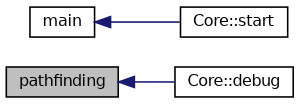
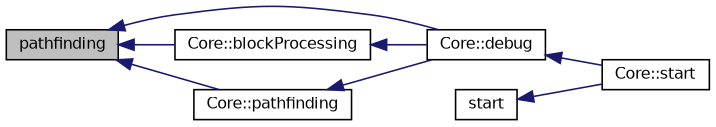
node "main": label "main" -> "start"
node "Core::blockProcessing": added
edge "Core::start" -> "Core::debug": added
node "Core::pathfinding": added
